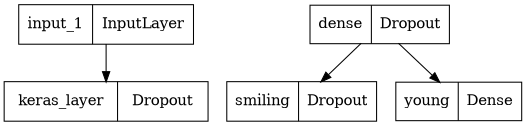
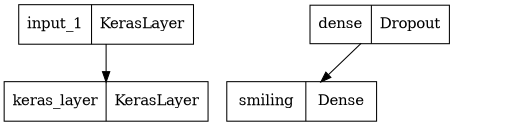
node "input_1": text "InputLayer" -> "KerasLayer"
node "keras_layer": text "Dropout" -> "KerasLayer"
node "smiling": text "Dropout" -> "Dense"
node "young": removed
